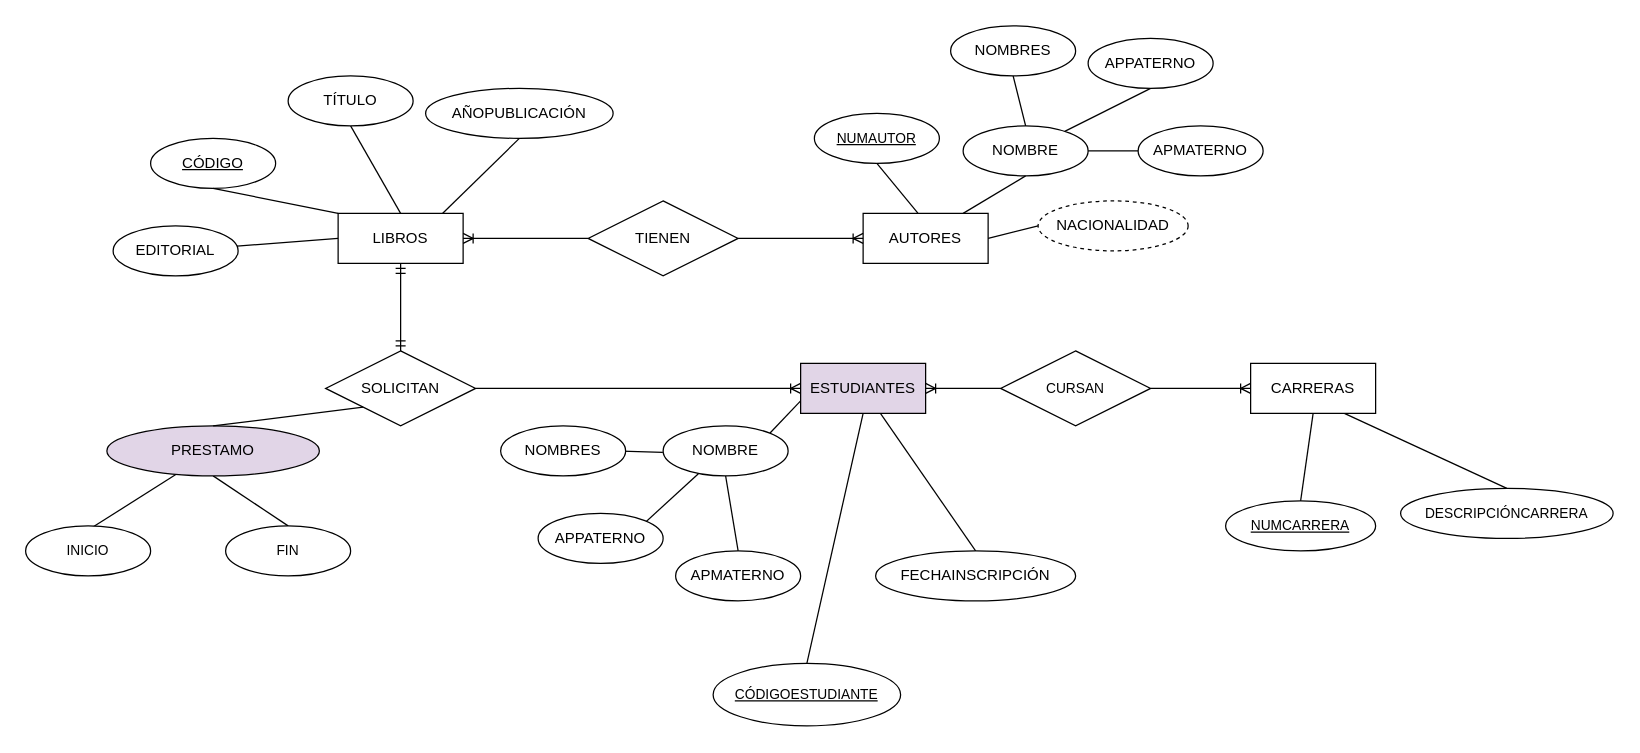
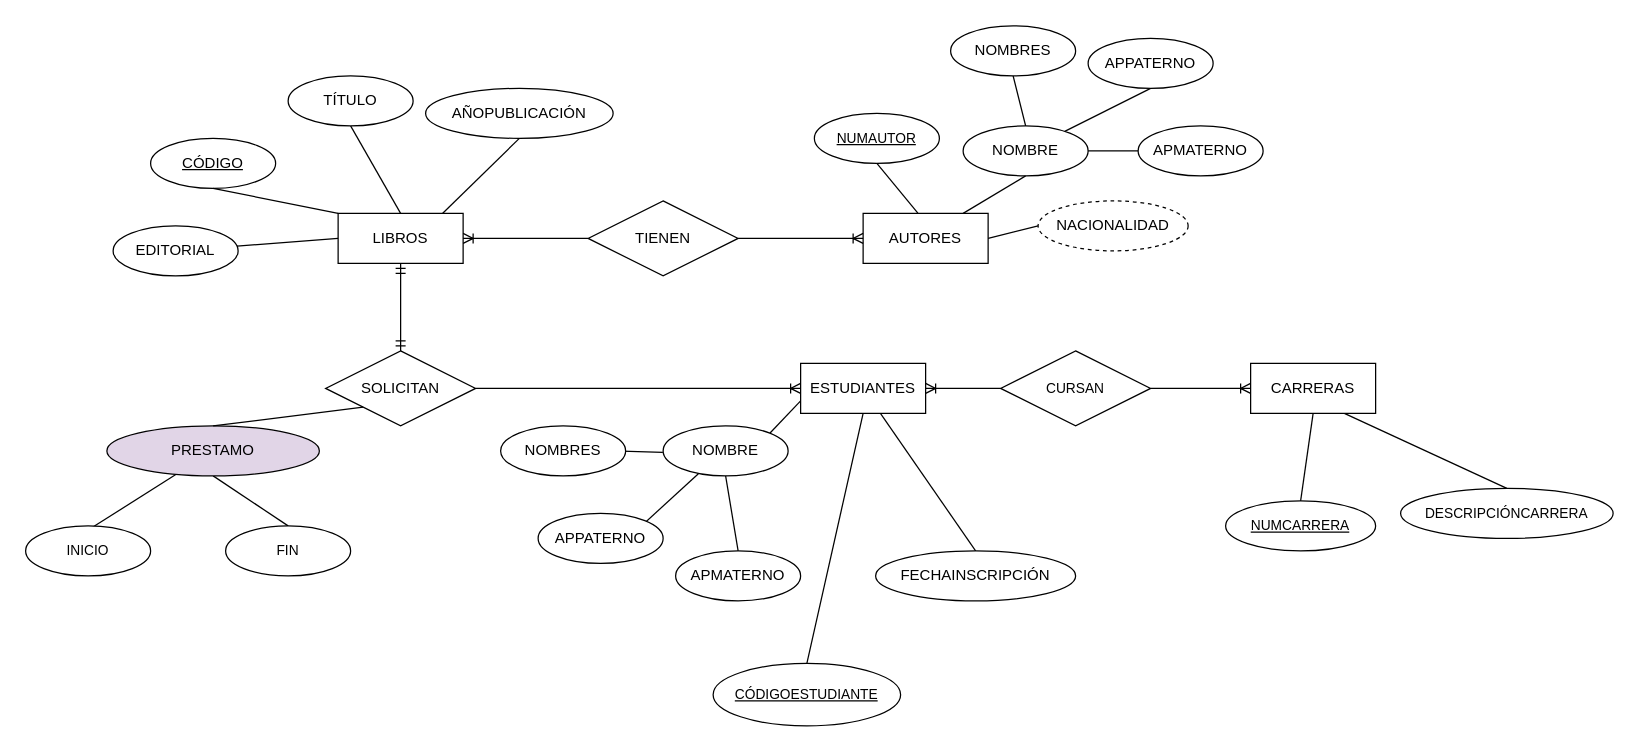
node "ESTUDIANTES": fillcolor #e1d5e7 -> #ffffff
